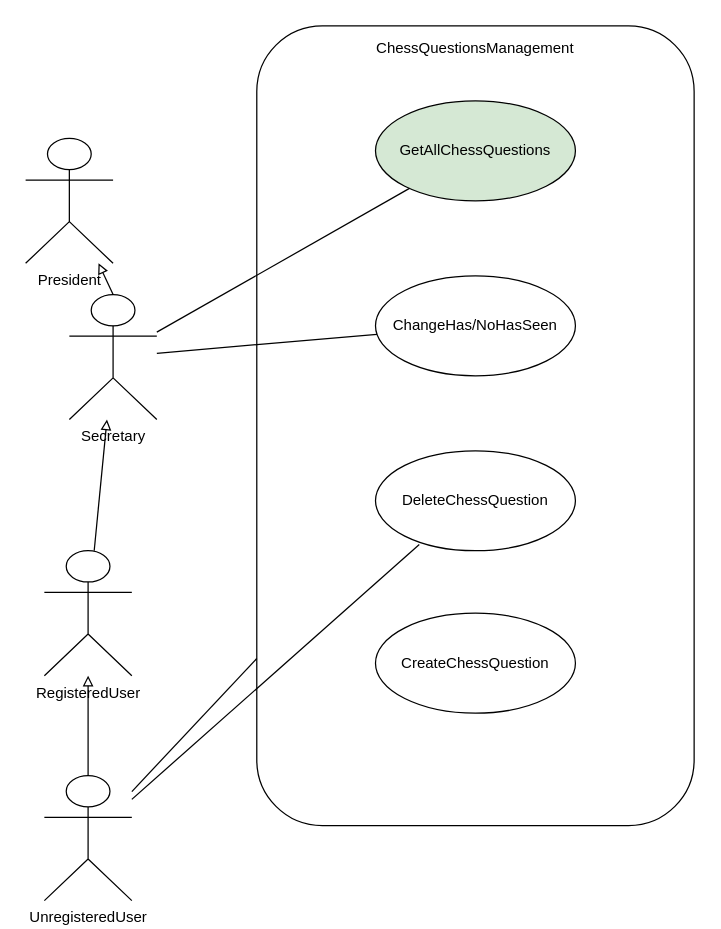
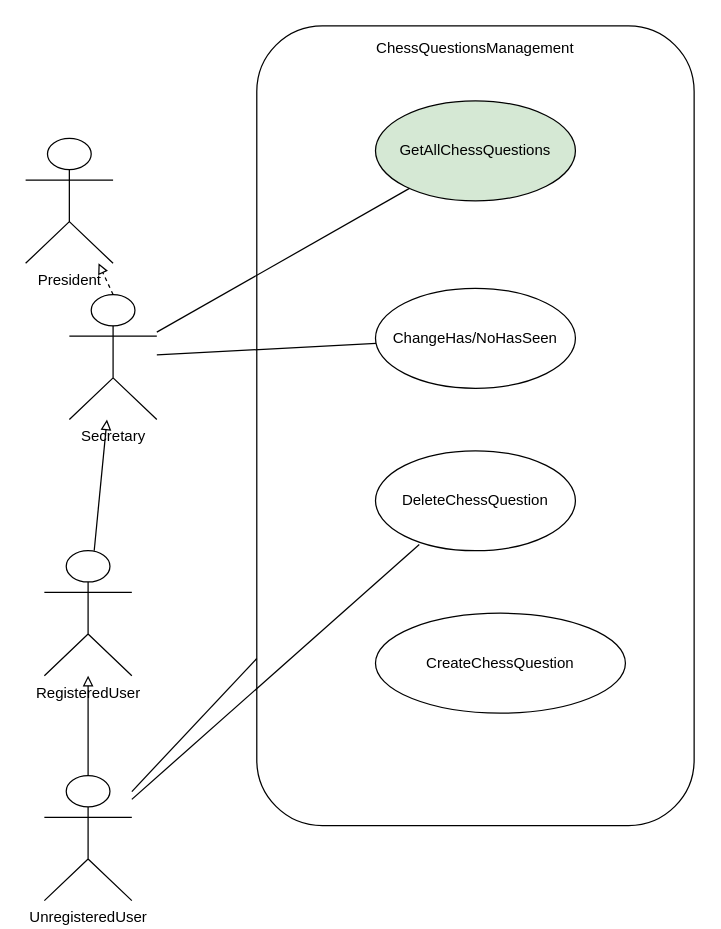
edge "Secretary" -> "President": style solid -> dashed
node "ChangeHas/NoHasSeen": moved (476, 326) -> (476, 338)
node "CreateChessQuestion": size 200x100 -> 250x100
